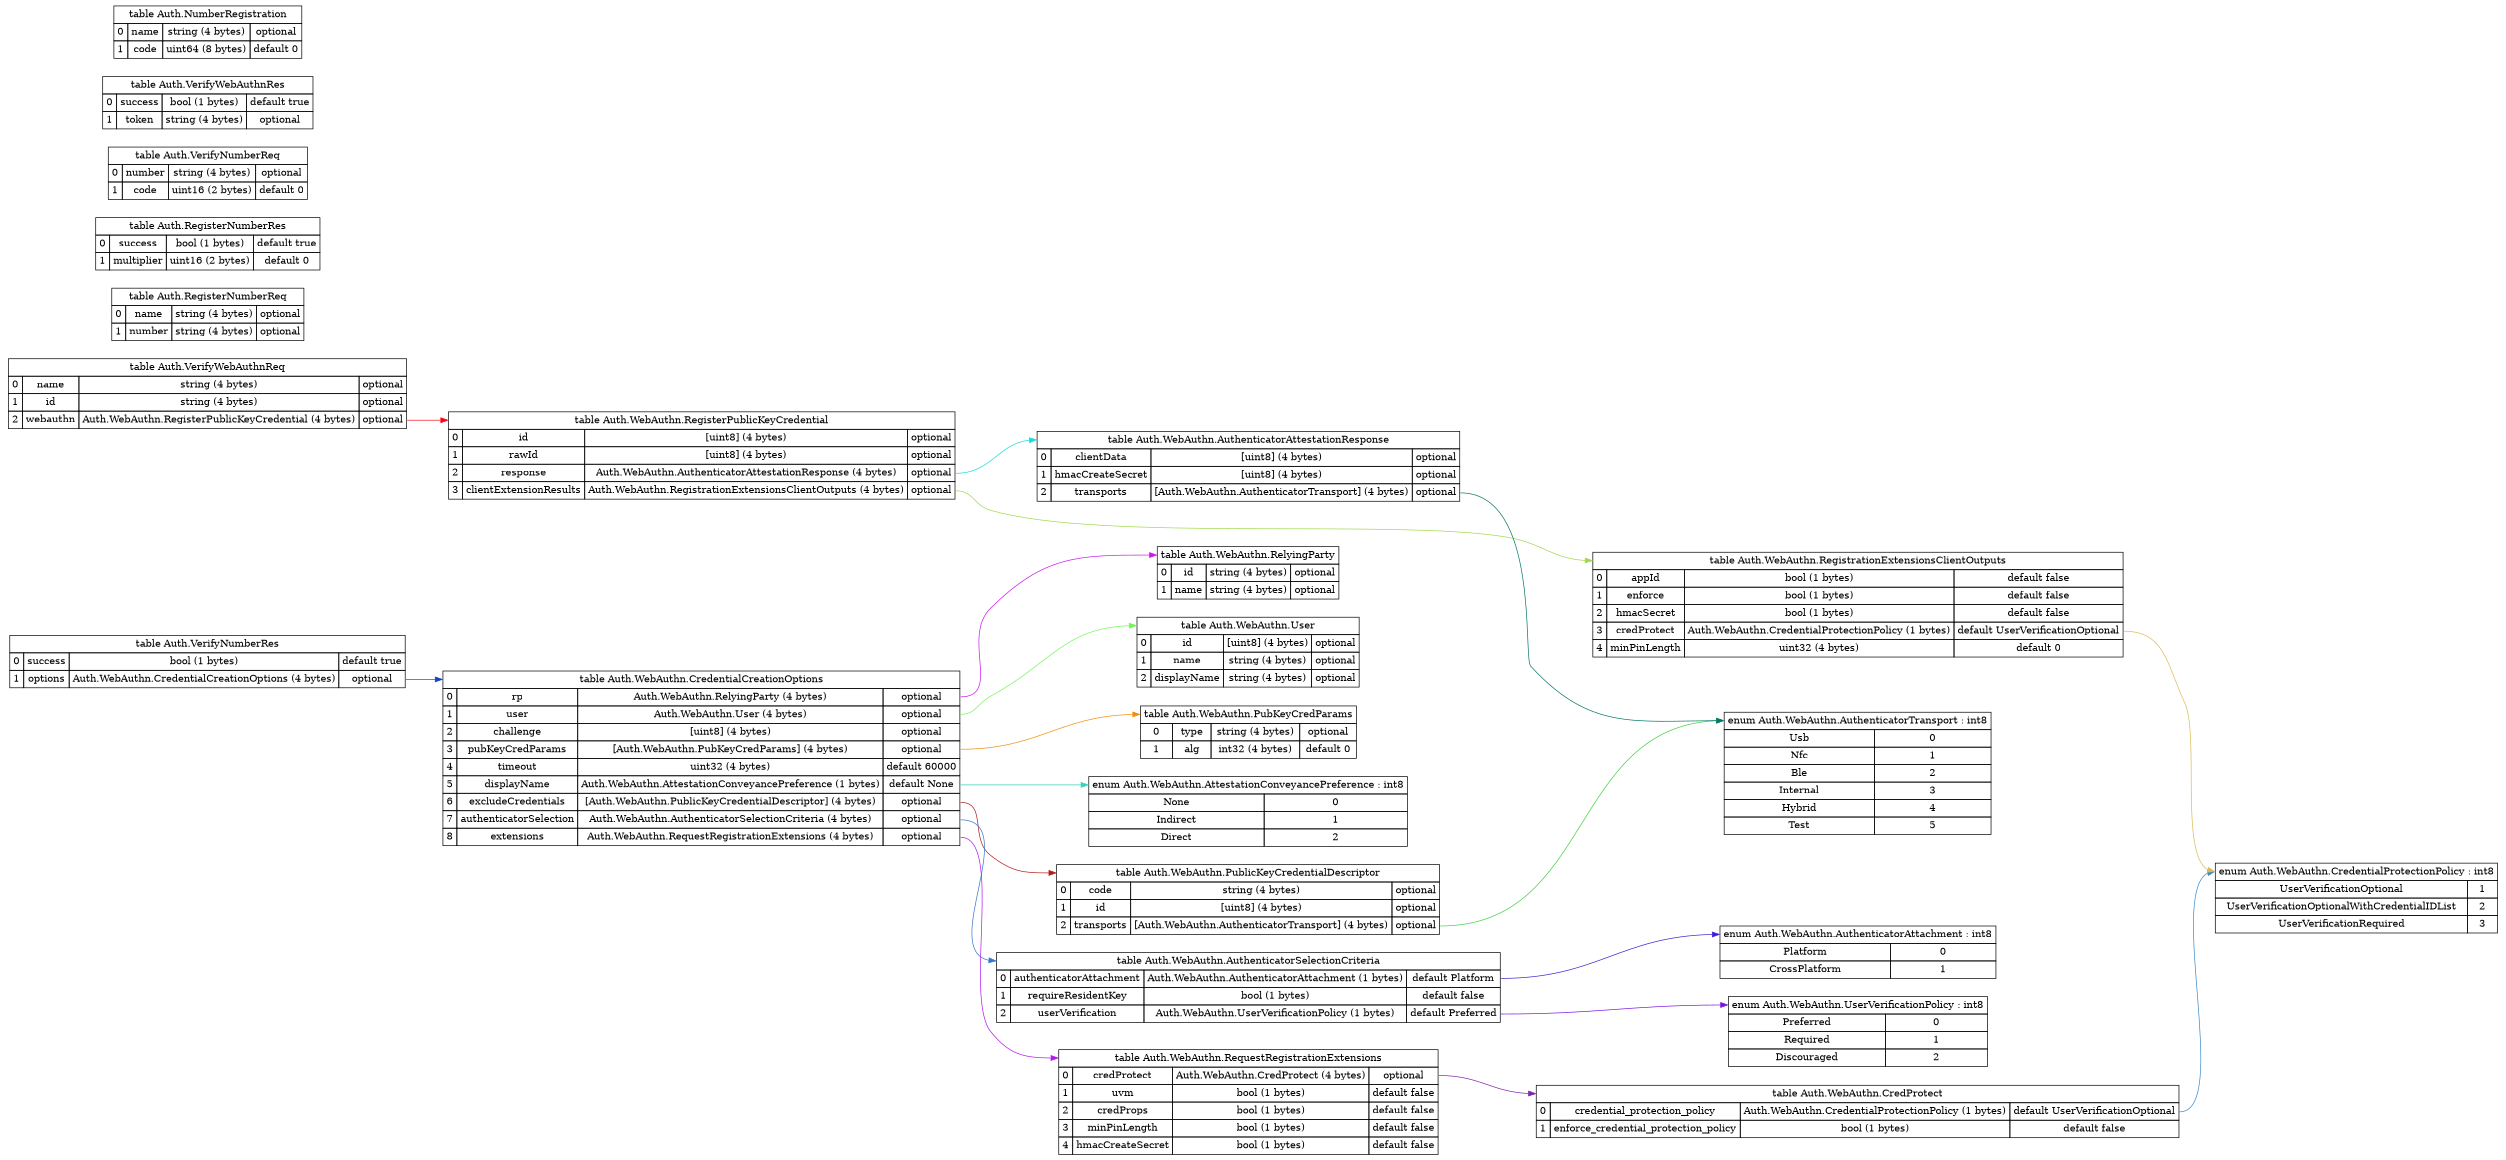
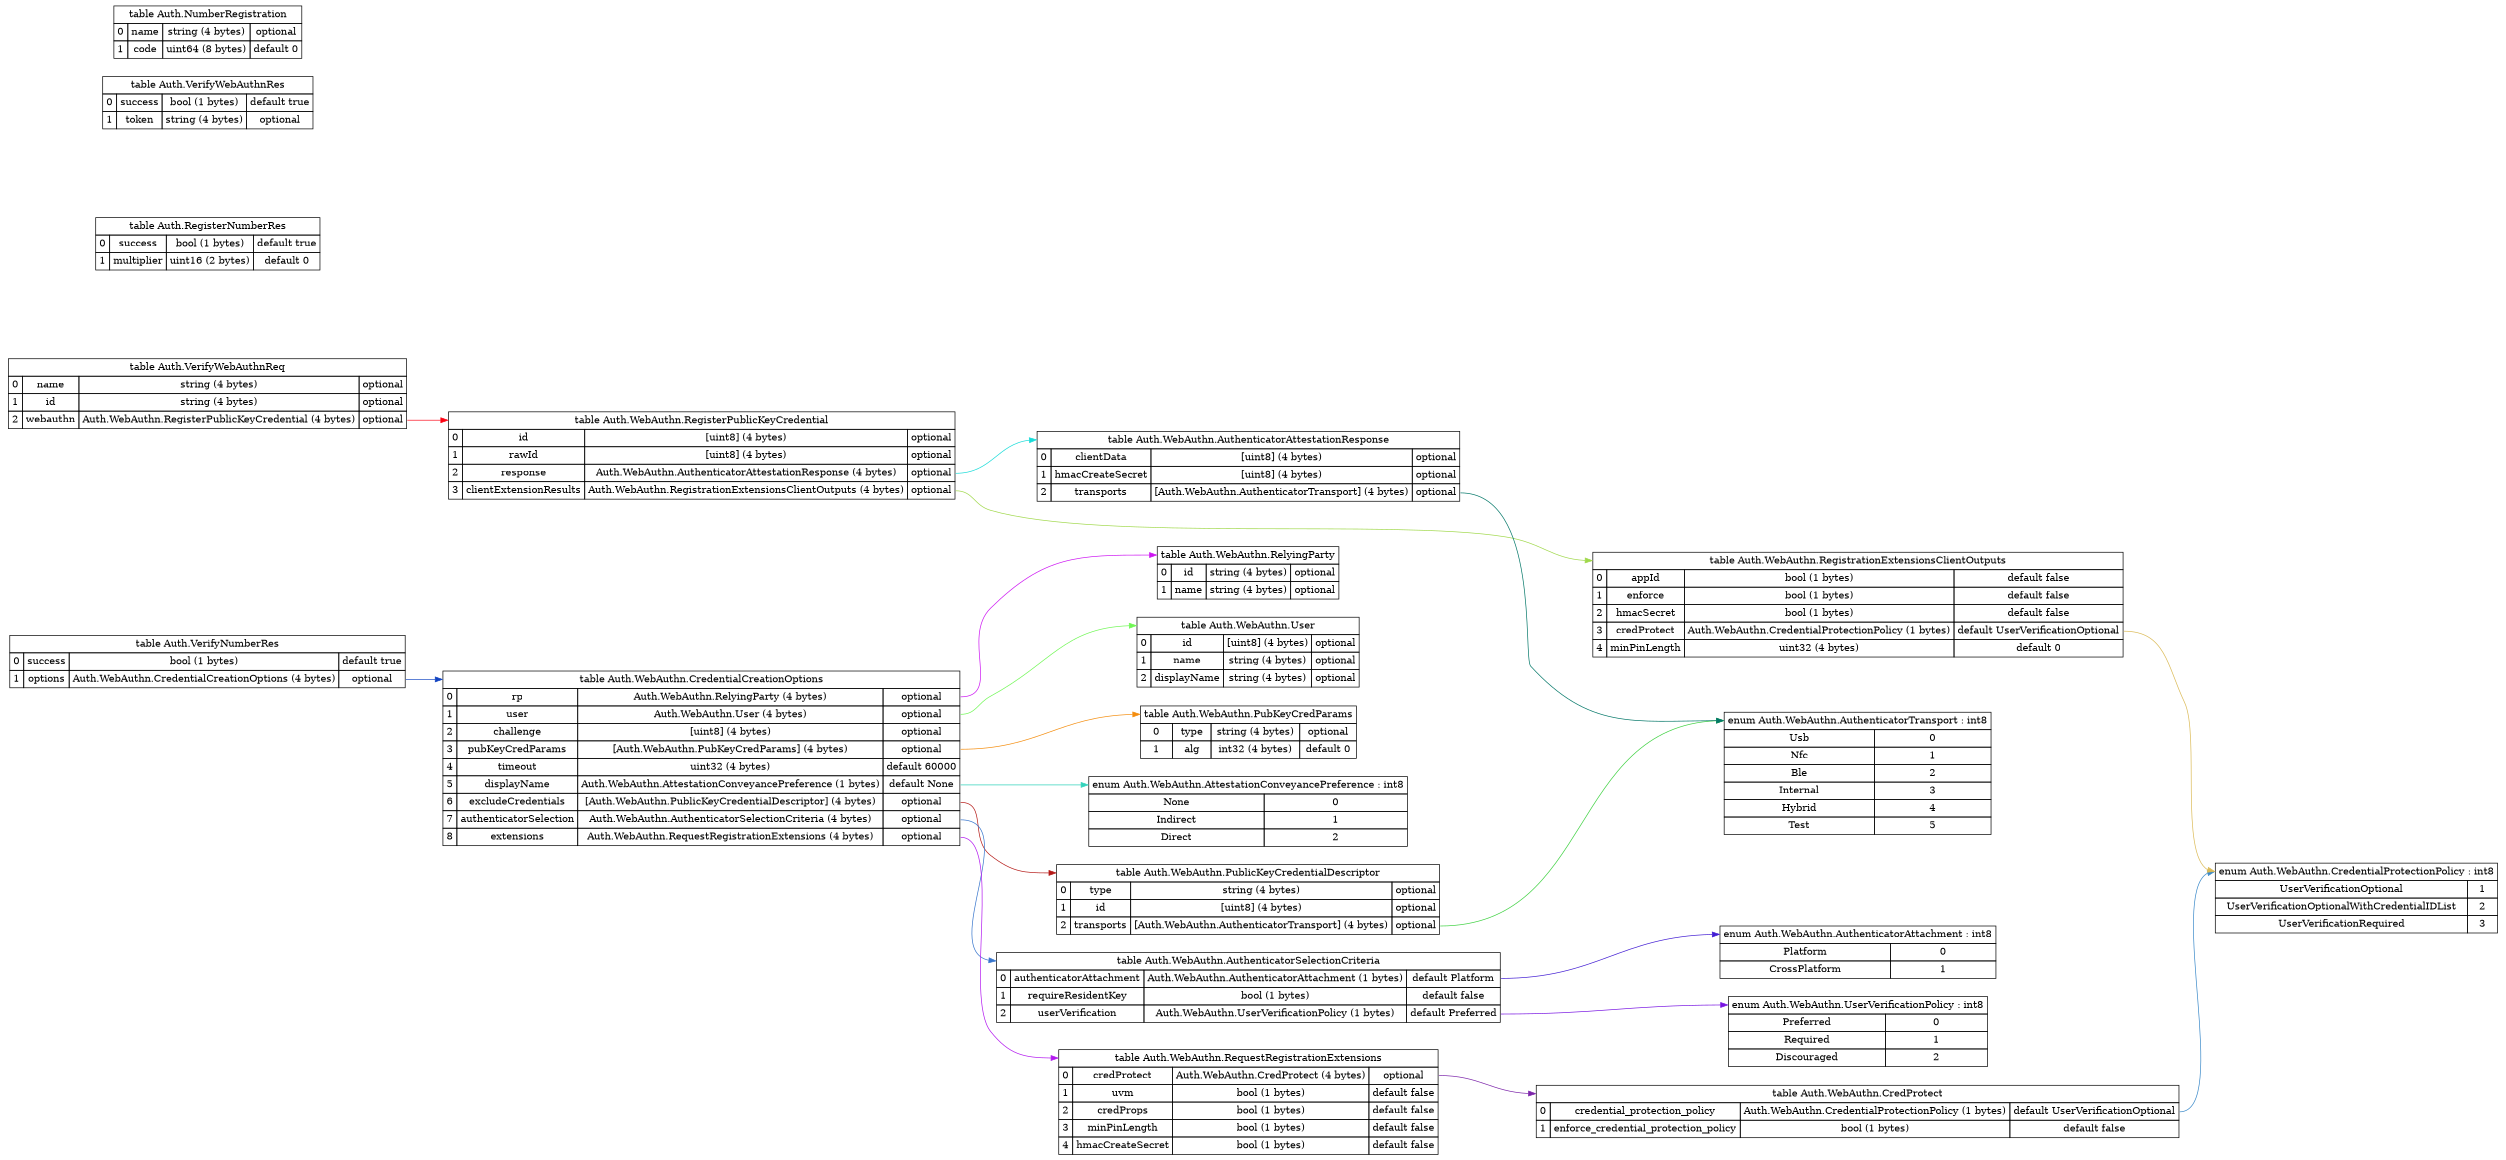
node "table Auth.VerifyNumberReq": removed
node "table Auth.RegisterNumberReq": removed
node "table Auth.WebAuthn.PublicKeyCredentialDescriptor": text "code" -> "type"
